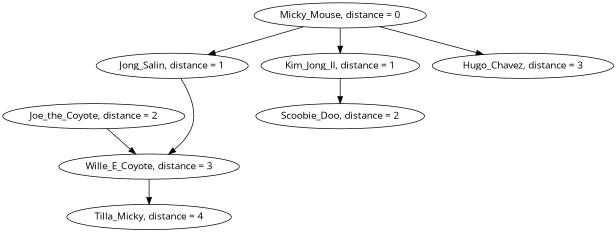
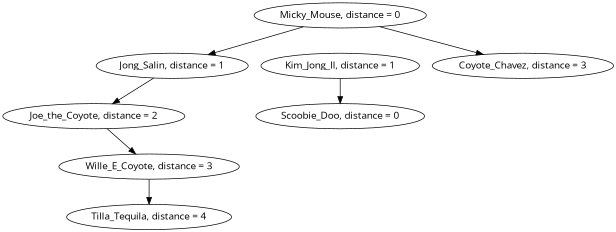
edge "Micky_Mouse, distance = 0" -> "Kim_Jong_Il, distance = 1": removed
node "Hugo_Chavez, distance = 3": label "Hugo_Chavez, distance = 3" -> "Coyote_Chavez, distance = 3"
edge "Jong_Salin, distance = 1" -> "Wille_E_Coyote, distance = 3": now "Jong_Salin, distance = 1" -> "Joe_the_Coyote, distance = 2"
node "Scoobie_Doo, distance = 2": label "Scoobie_Doo, distance = 2" -> "Scoobie_Doo, distance = 0"
node "Tilla_Micky, distance = 4": label "Tilla_Micky, distance = 4" -> "Tilla_Tequila, distance = 4"
